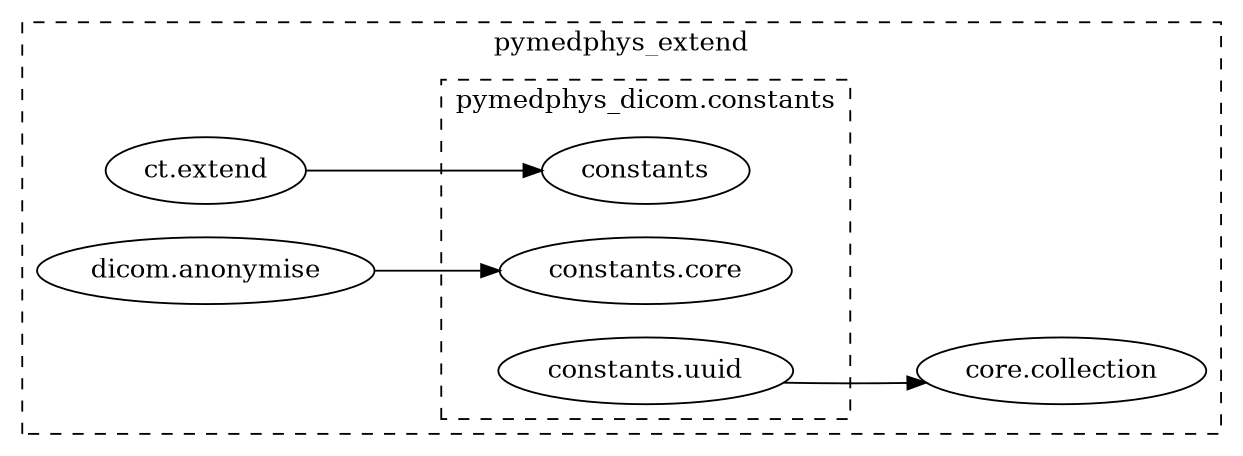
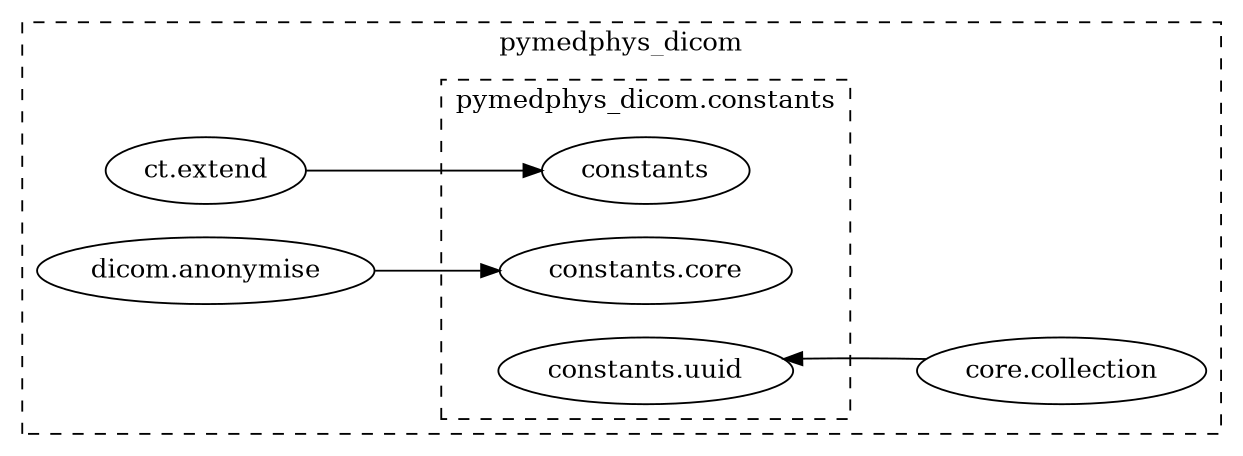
cluster "pymedphys_extend": label "pymedphys_extend" -> "pymedphys_dicom"
edge "constants.uuid" -> "core.collection": reversed
